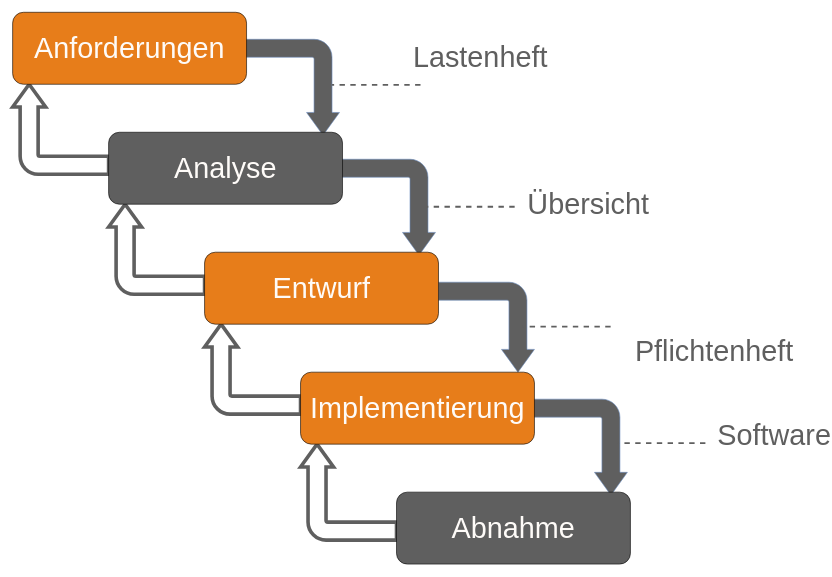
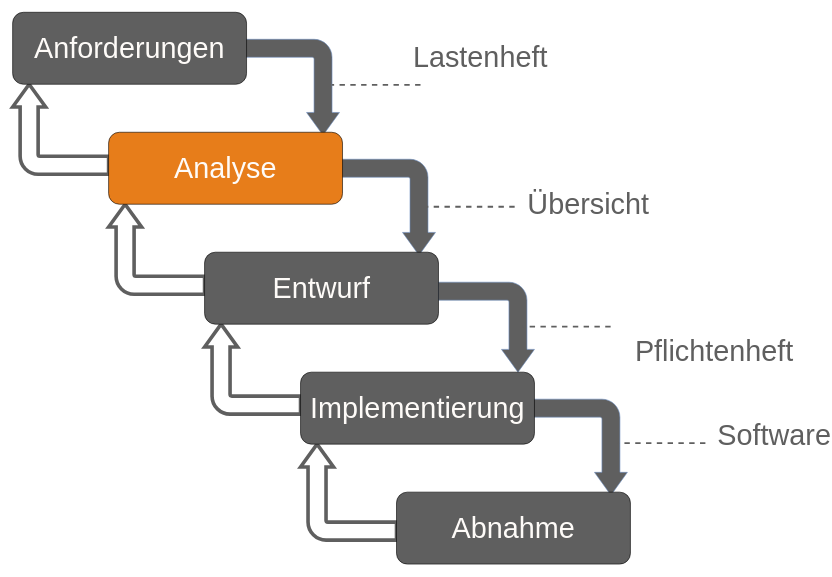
node "Anforderungen": fillcolor #e77d1a -> #5f5f5f
node "Analyse": fillcolor #5f5f5f -> #e77d1a
node "Entwurf": fillcolor #e77d1a -> #5f5f5f
node "Implementierung": fillcolor #e77d1a -> #5f5f5f
